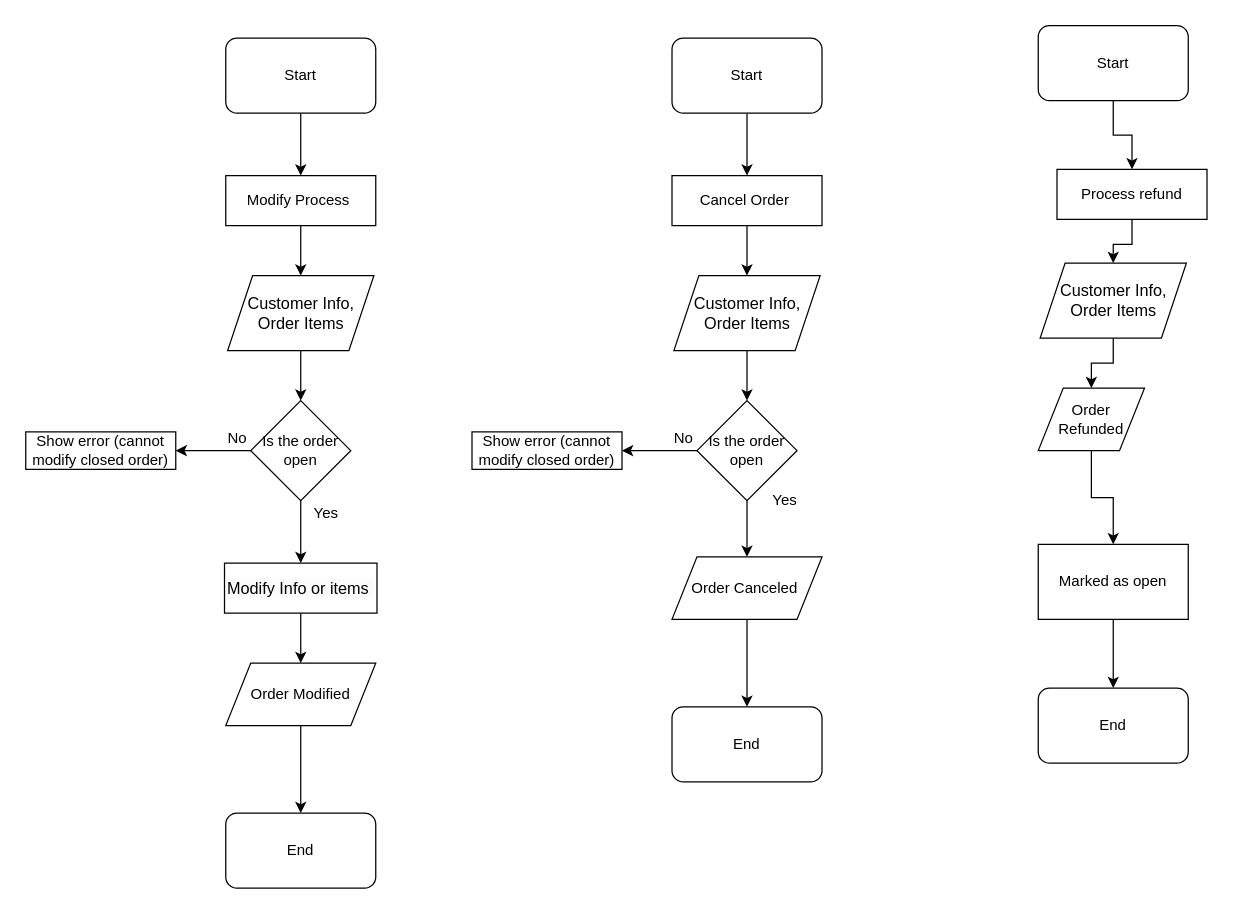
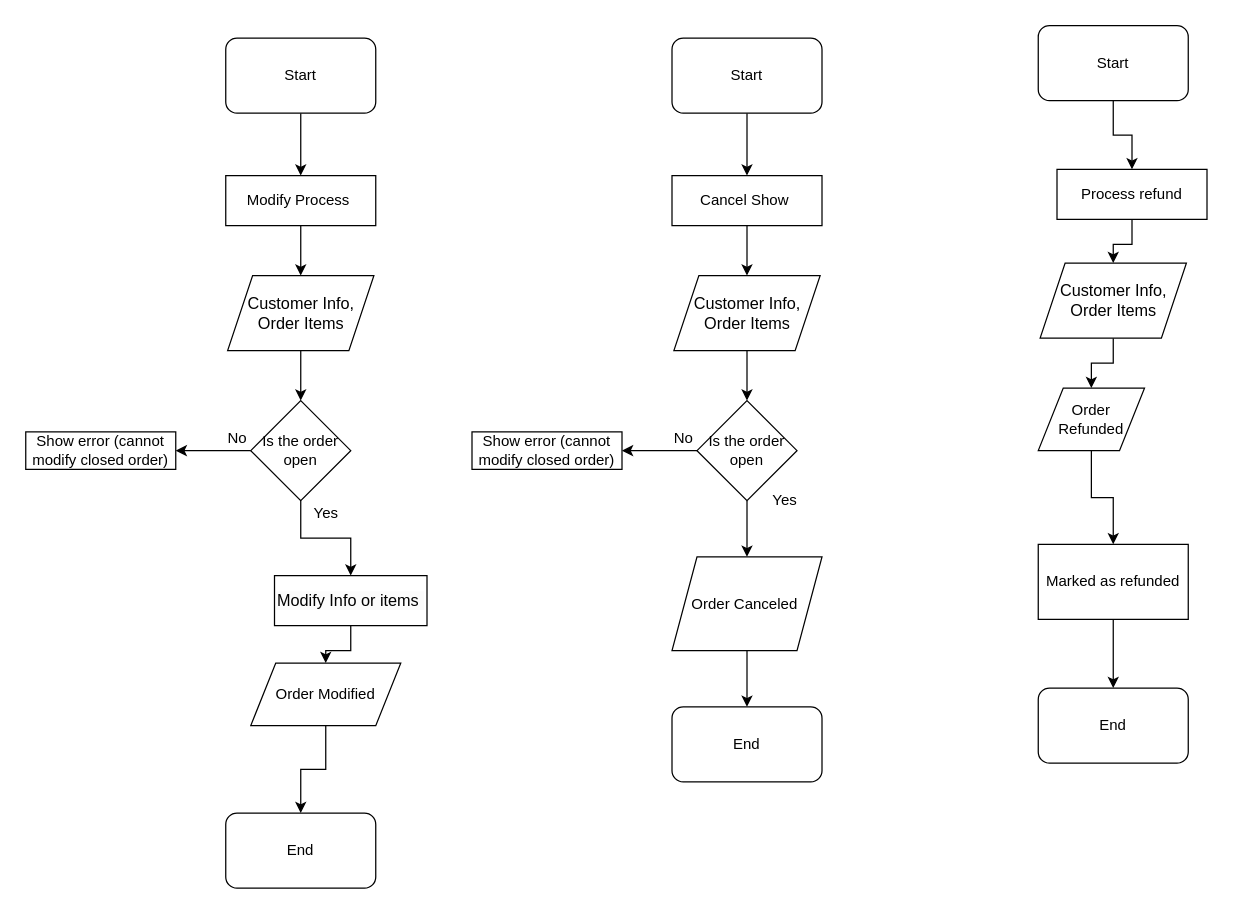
node "Cancel Order": label "Cancel Order" -> "Cancel Show"
node "Marked as open": label "Marked as open" -> "Marked as refunded"
node "Modify Info or items": moved (301, 588) -> (351, 601)
node "Order Canceled": size 150x63 -> 150x94
node "Order Modified": moved (301, 694) -> (326, 694)
